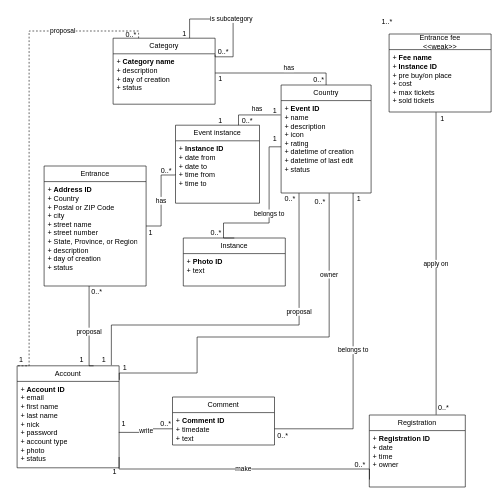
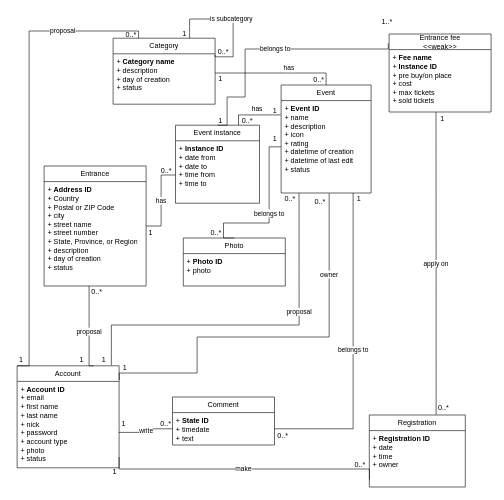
edge "Entrance fee <<weak>>" -- "Event instance": added, label "belongs to"
node "Country": label "Country" -> "Event"
edge "Category" -- "Account": style dashed -> solid
node "Instance": label "Instance" -> "Photo"
node "+ Photo ID + text": label "+ Photo ID + text" -> "+ Photo ID + photo"
node "+ Comment ID + timedate + text": label "+ Comment ID + timedate + text" -> "+ State ID + timedate + text"
